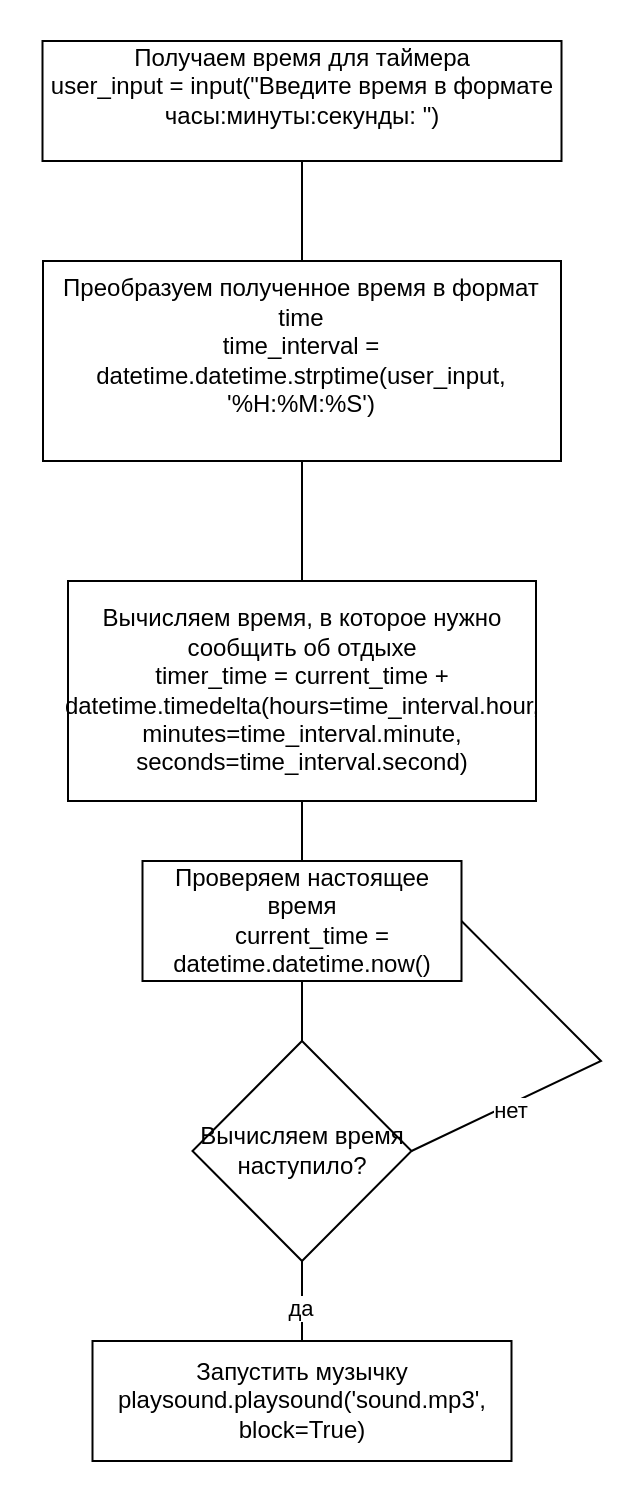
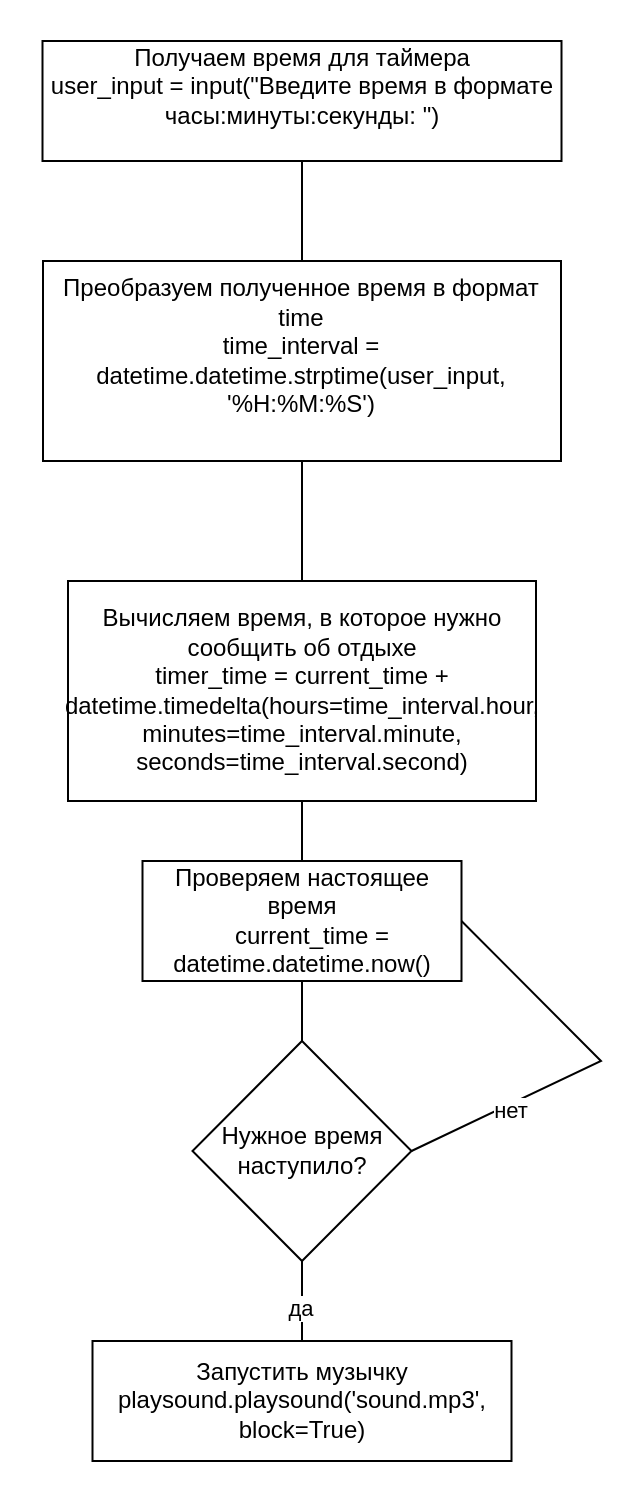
node "Вычисляем время наступило?": label "Вычисляем время наступило?" -> "Нужное время наступило?"
